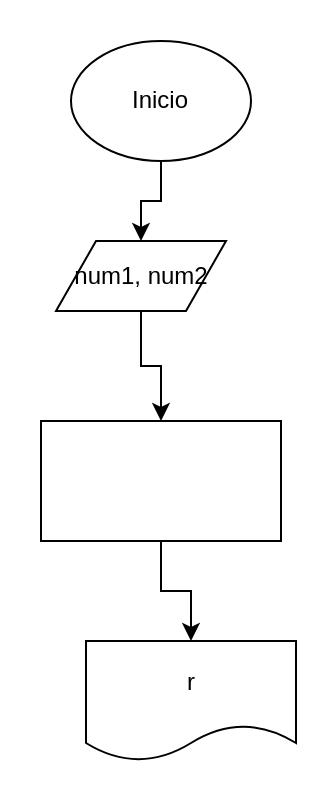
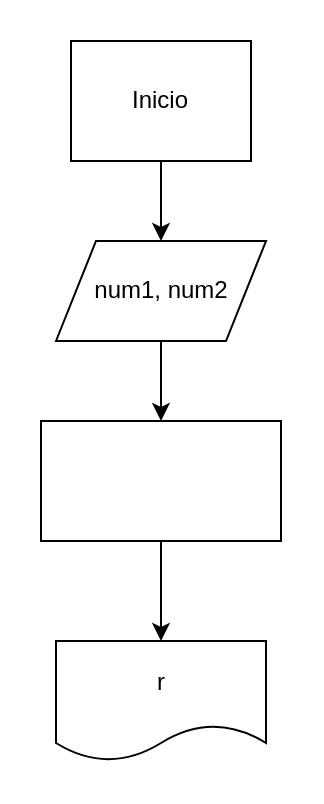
node "Inicio": shape ellipse -> rectangle
node "num1, num2": size 170x70 -> 210x100
node "r": moved (191, 701) -> (161, 701)
